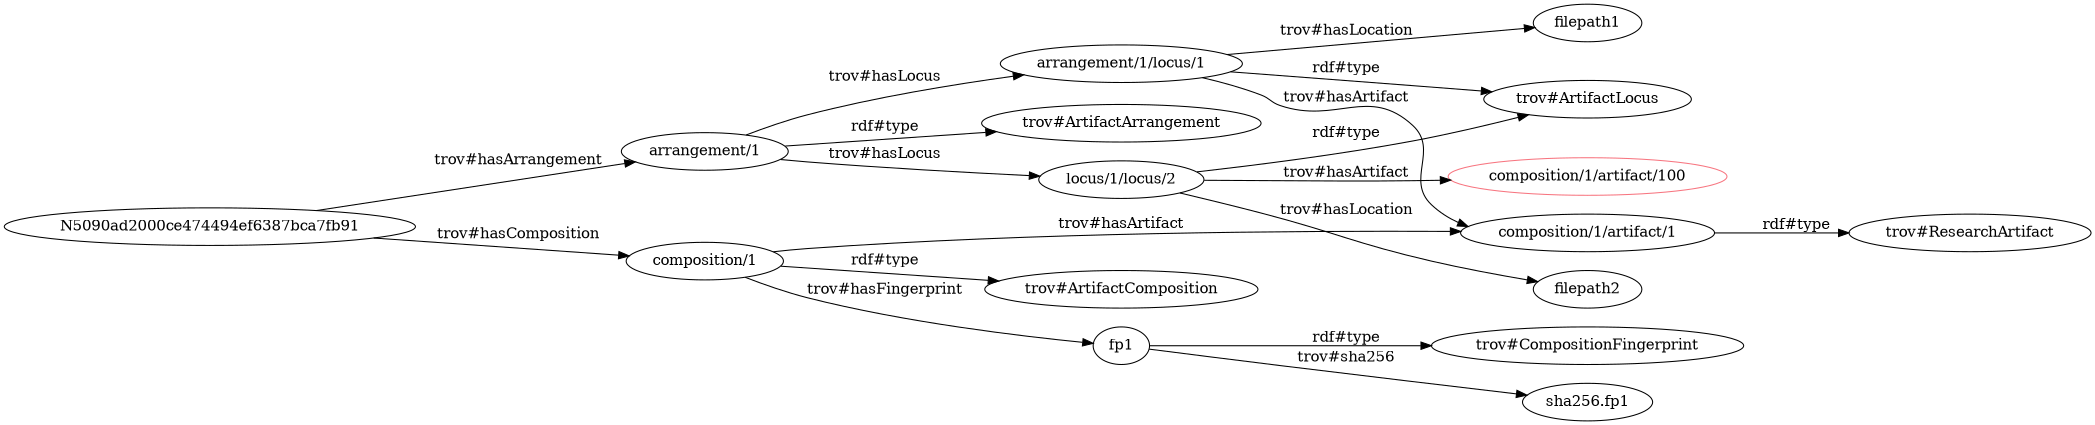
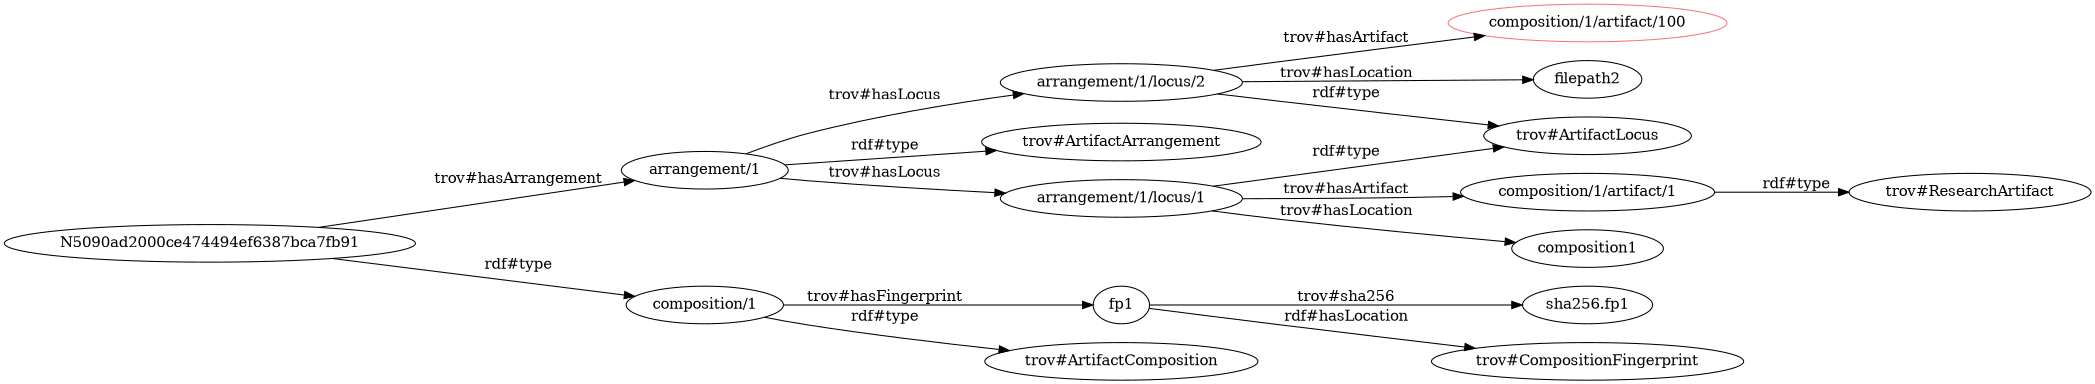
node "filepath1": label "filepath1" -> "composition1"
node "locus/1/locus/2": label "locus/1/locus/2" -> "arrangement/1/locus/2"
edge "N5090ad2000ce474494ef6387bca7fb91" -> "composition/1": label "trov#hasComposition" -> "rdf#type"
edge "composition/1" -> "composition/1/artifact/1": removed, label "trov#hasArtifact"
edge "fp1" -> "trov#CompositionFingerprint": label "rdf#type" -> "rdf#hasLocation"
